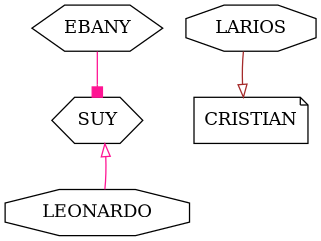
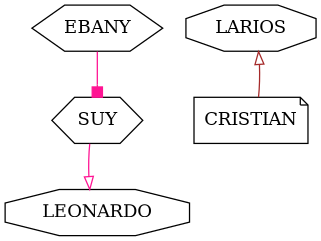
edge "LARIOS" -> "CRISTIAN": reversed
edge "LEONARDO" -> "SUY": reversed
